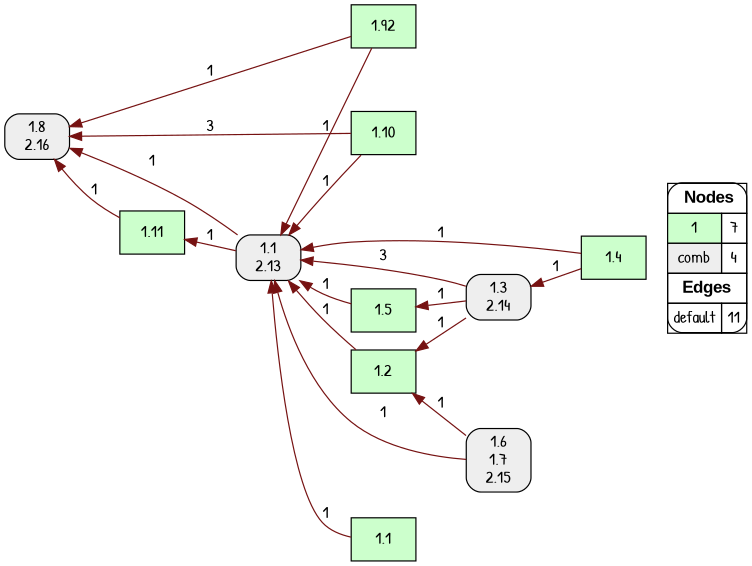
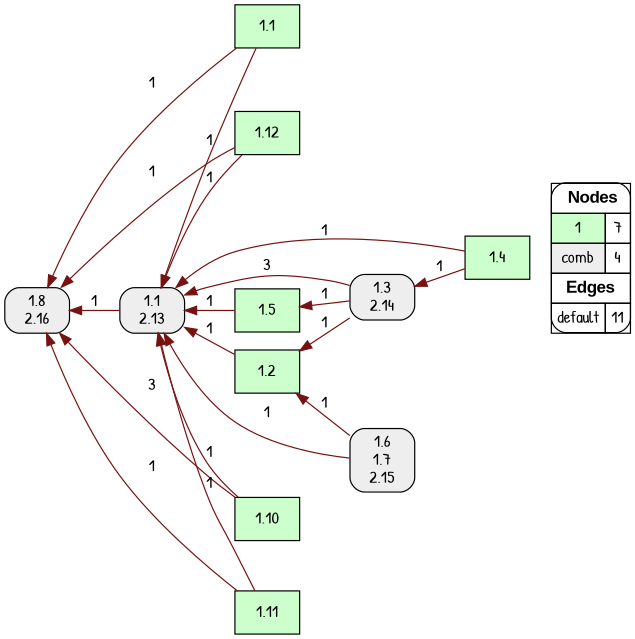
node "1.92": label "1.92" -> "1.12"
edge "1.1" -> "1.8 2.16": added, label "1"
edge "1.1 2.13" -> "1.11": reversed
